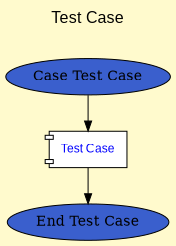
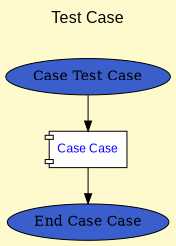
node "Test Case": label "Test Case" -> "Case Case"
node "End Test Case": label "End Test Case" -> "End Case Case"
